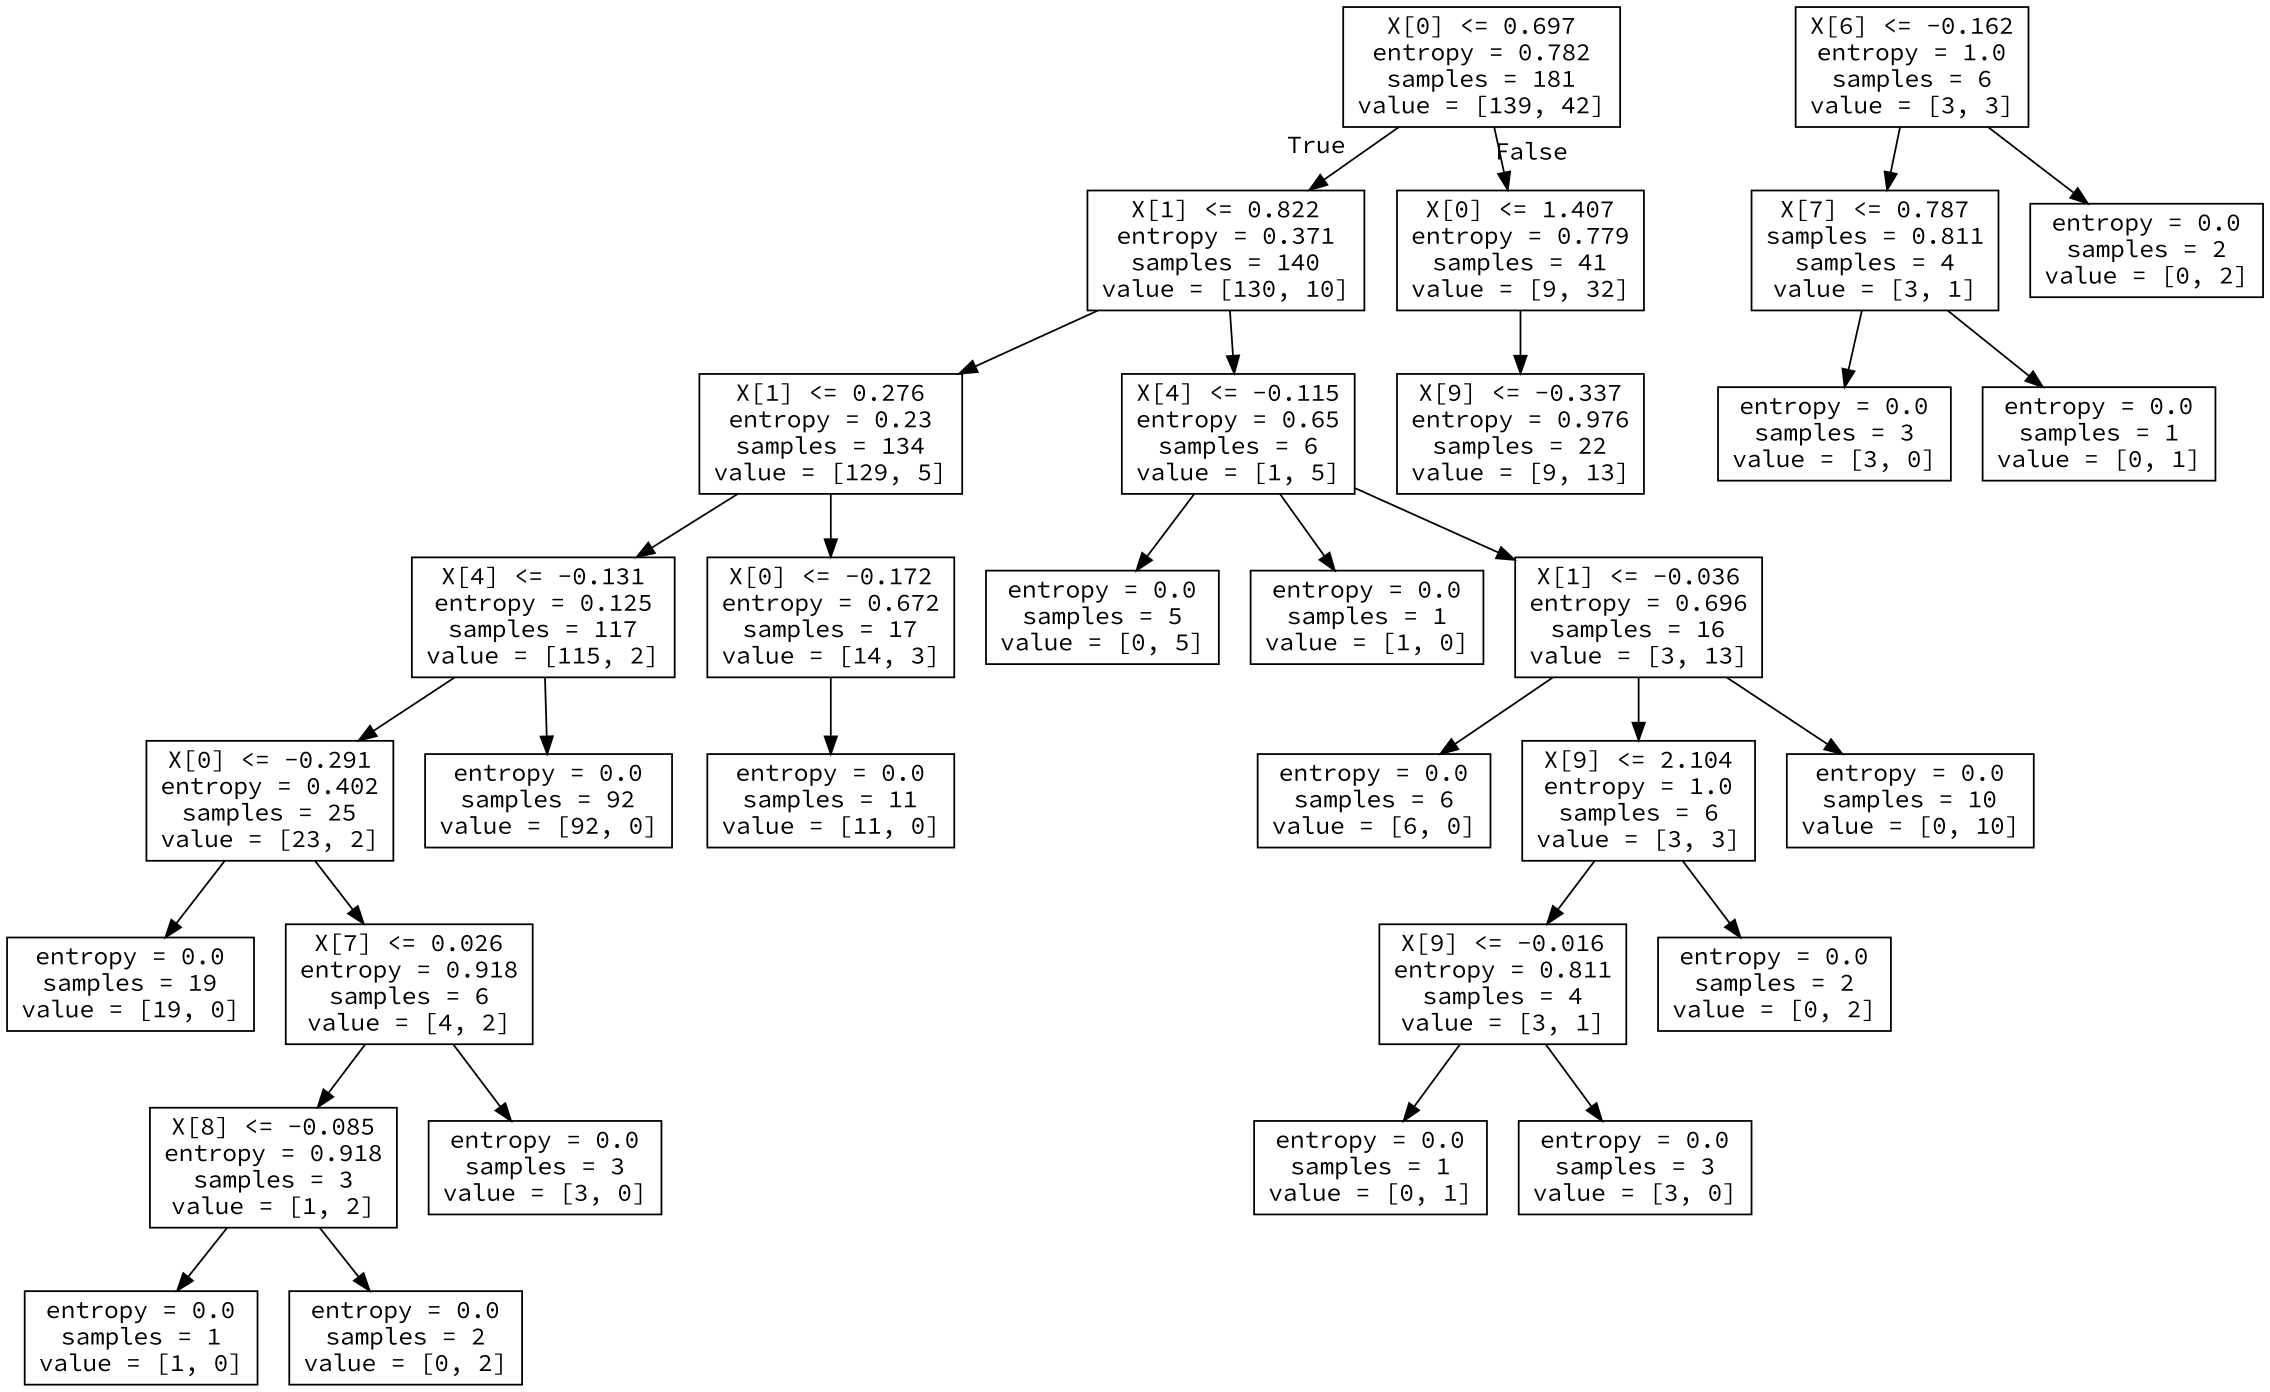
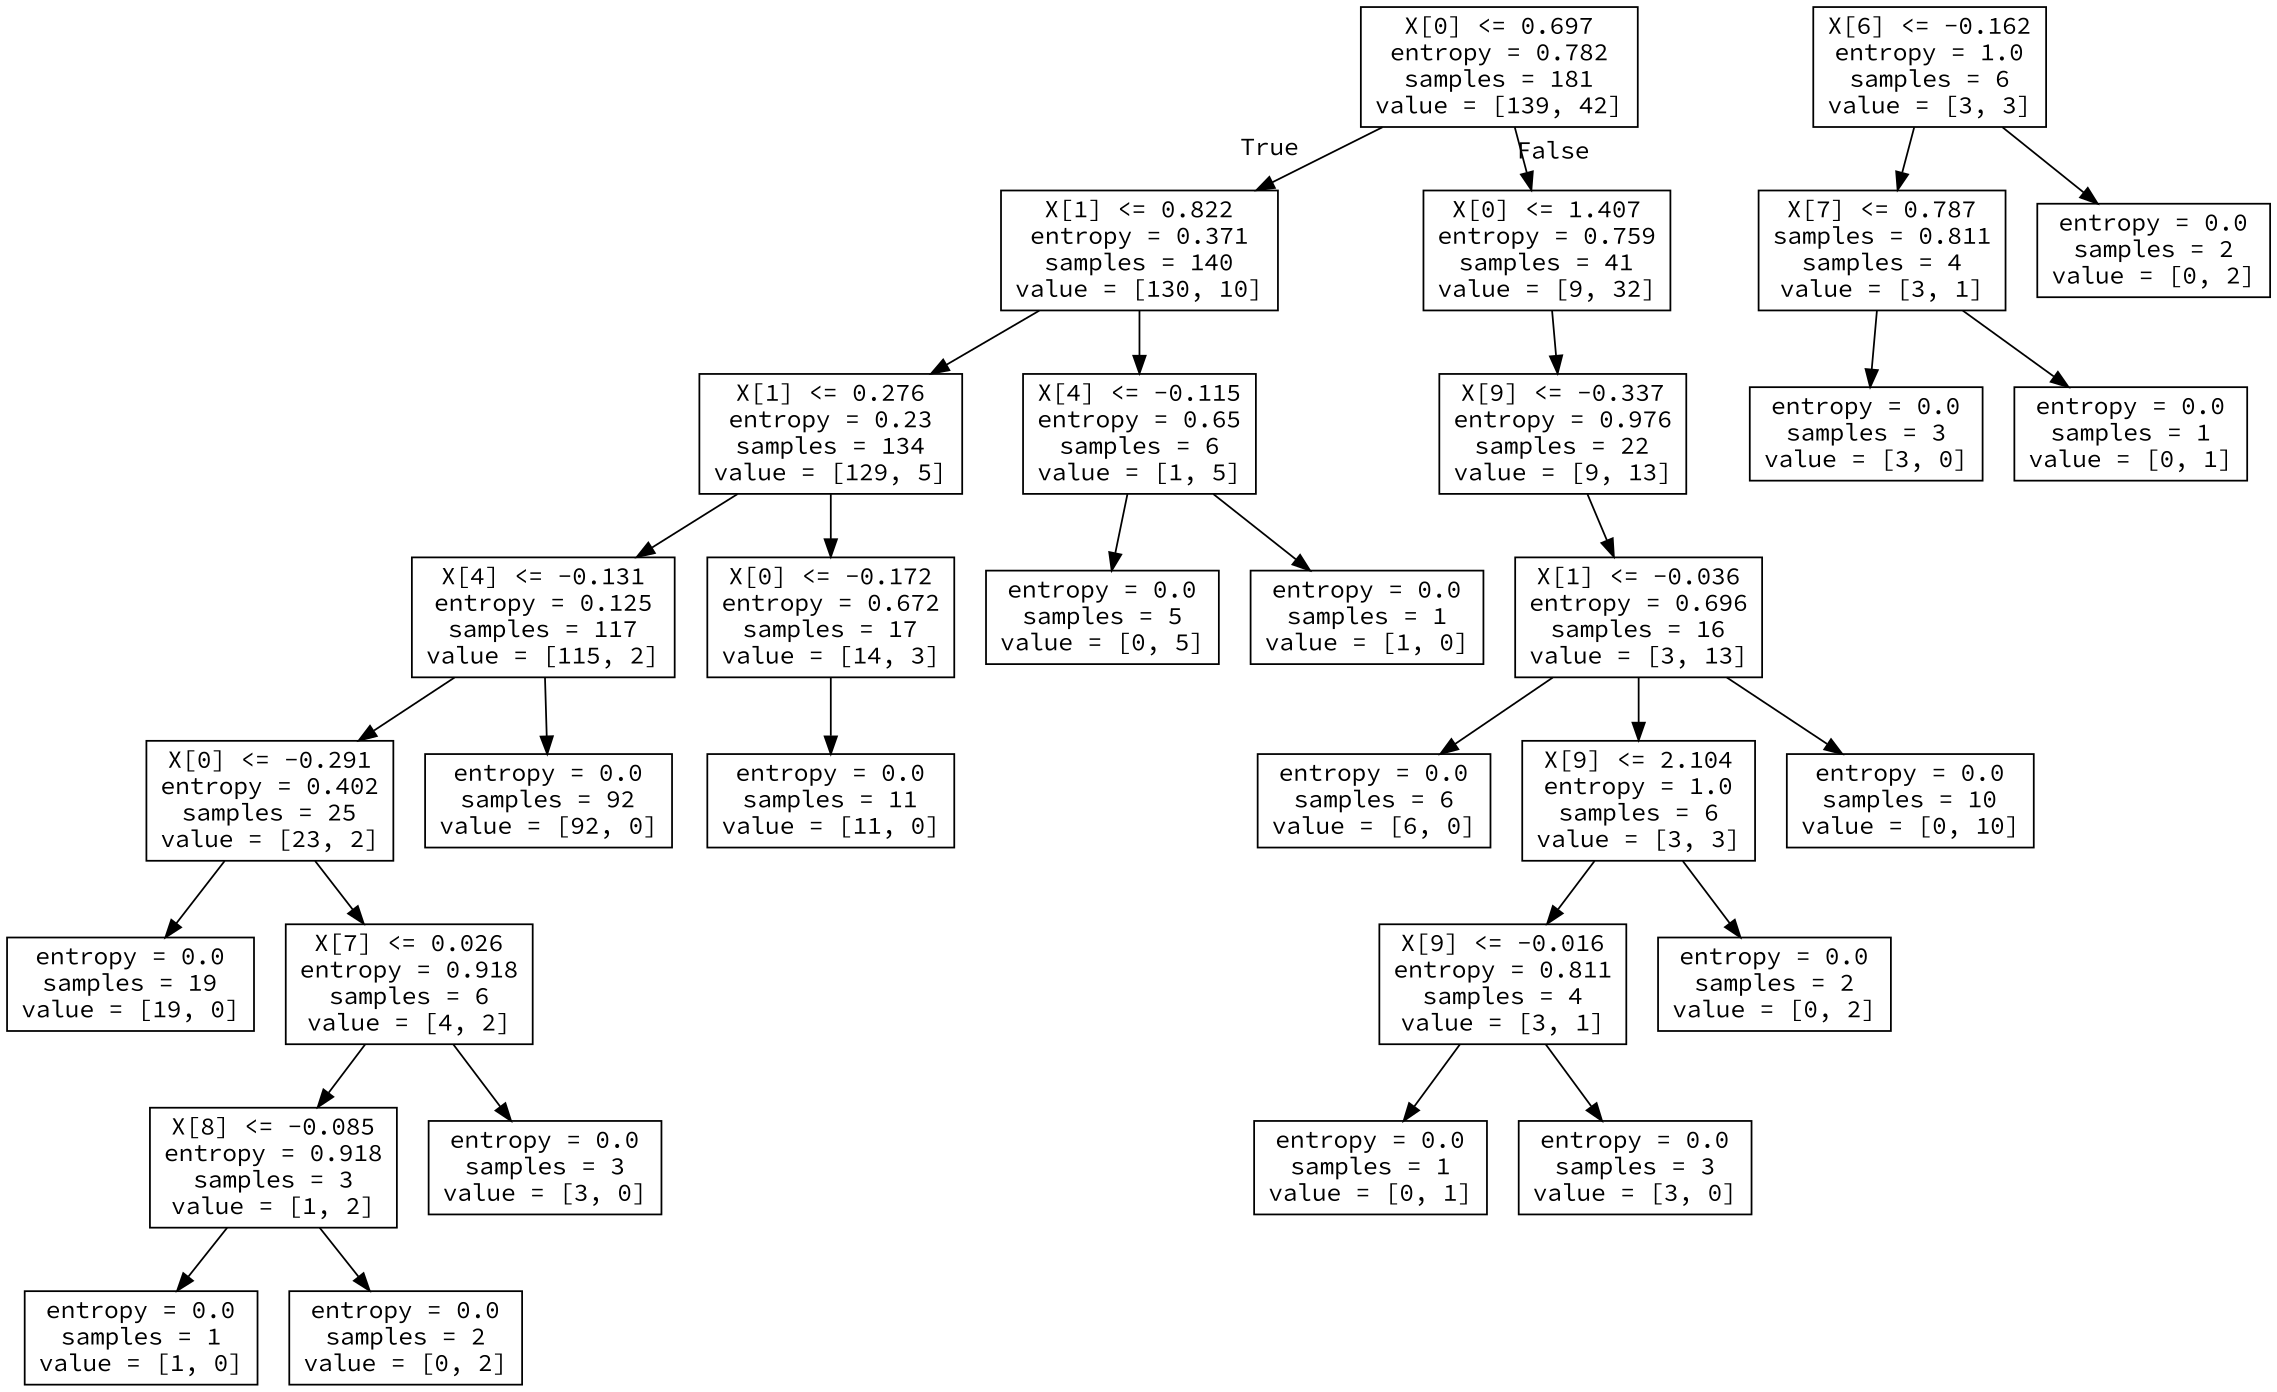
node "X[0] <= 1.407 entropy = 0.779 samples = 41 value = [9, 32]": label "X[0] <= 1.407 entropy = 0.779 samples = 41 value = [9, 32]" -> "X[0] <= 1.407 entropy = 0.759 samples = 41 value = [9, 32]"
edge "X[4] <= -0.115 entropy = 0.65 samples = 6 value = [1, 5]" -> "X[1] <= -0.036 entropy = 0.696 samples = 16 value = [3, 13]": now "X[9] <= -0.337 entropy = 0.976 samples = 22 value = [9, 13]" -> "X[1] <= -0.036 entropy = 0.696 samples = 16 value = [3, 13]"
